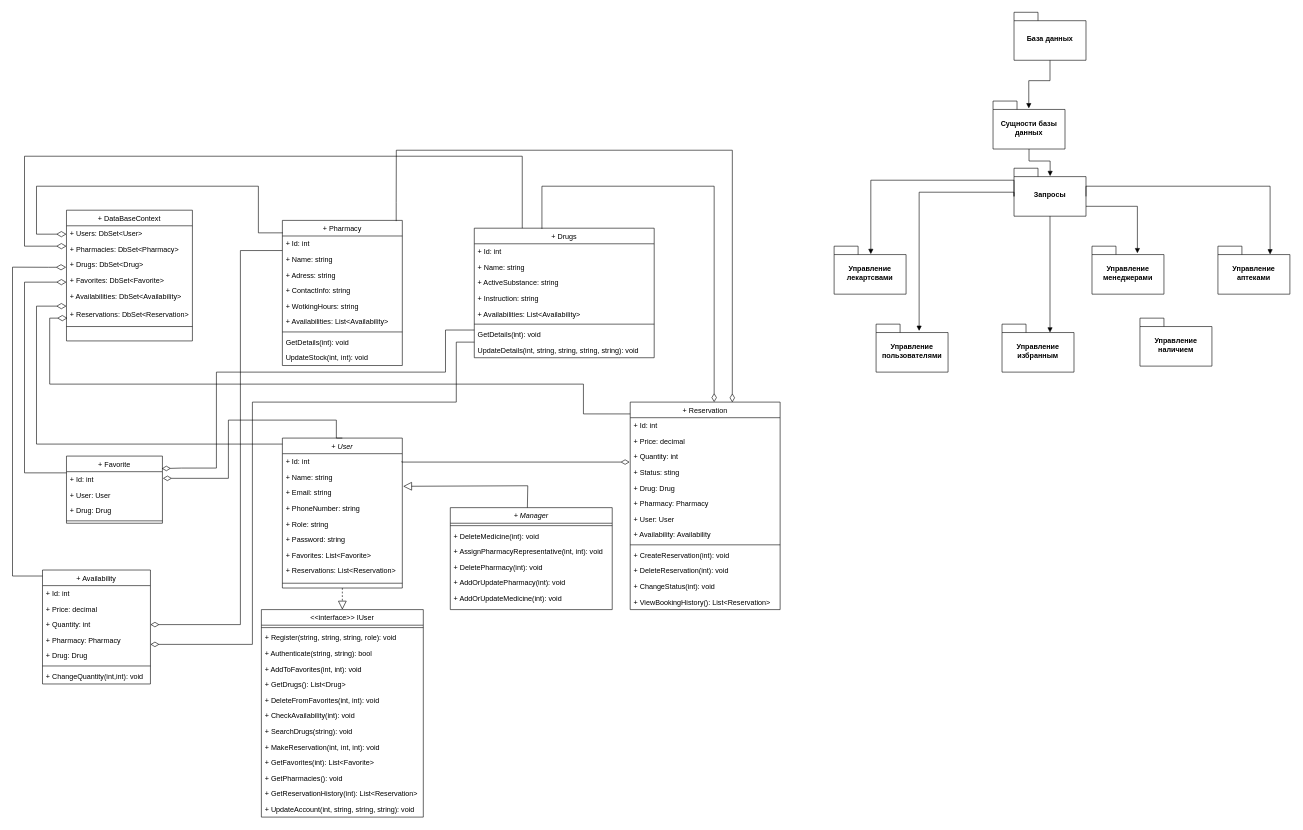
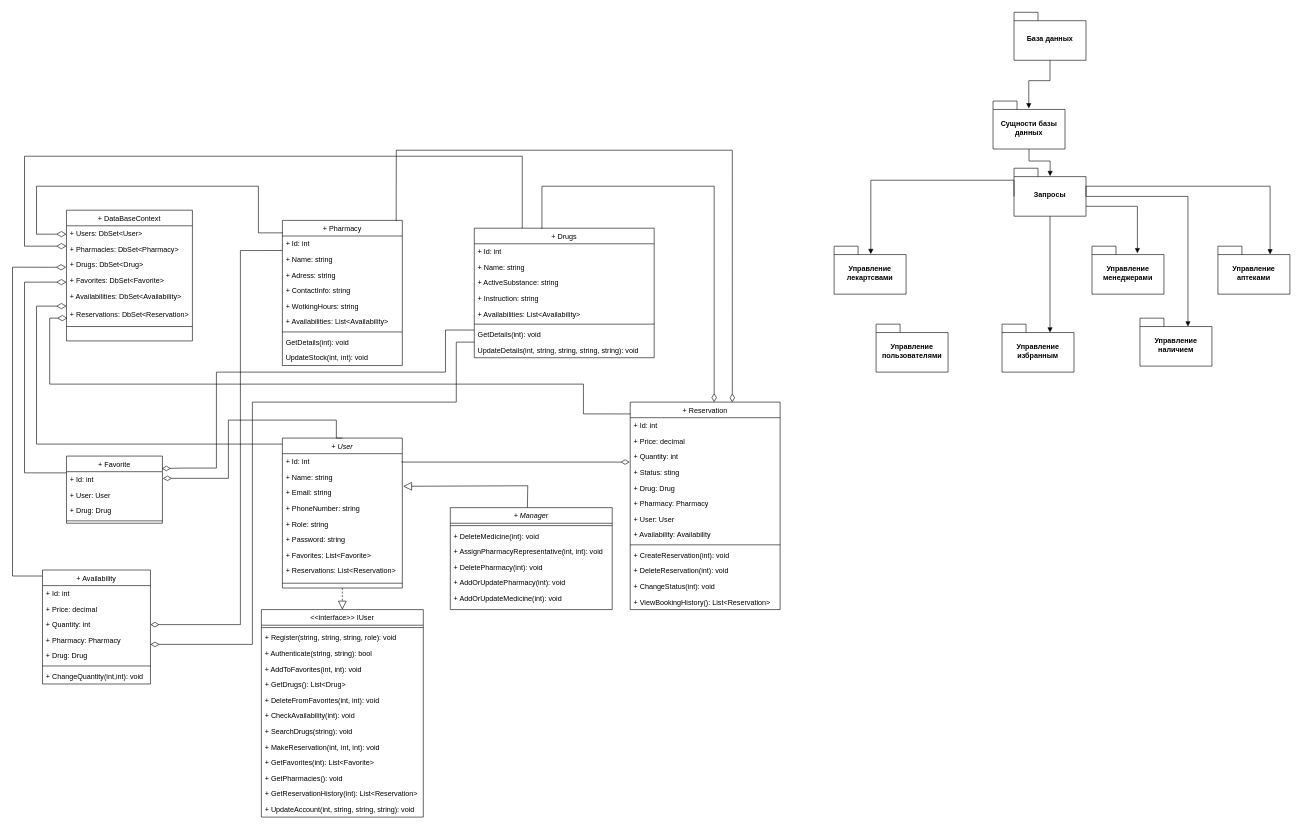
edge "Запросы" -> "Управление пользователями": removed
edge "Запросы" -> "Управление наличием": added
